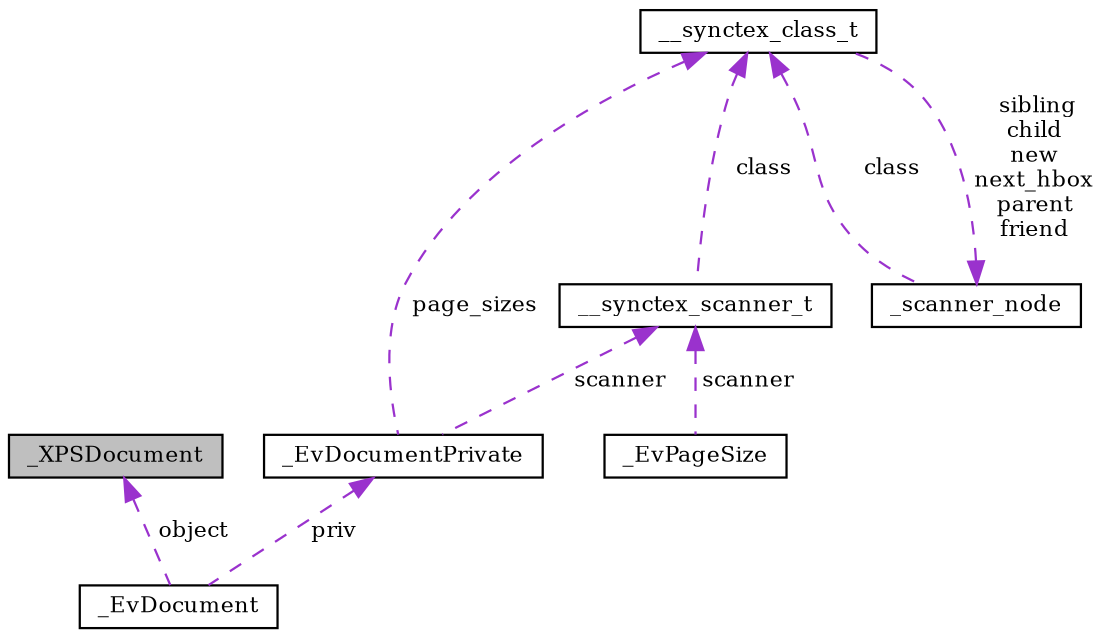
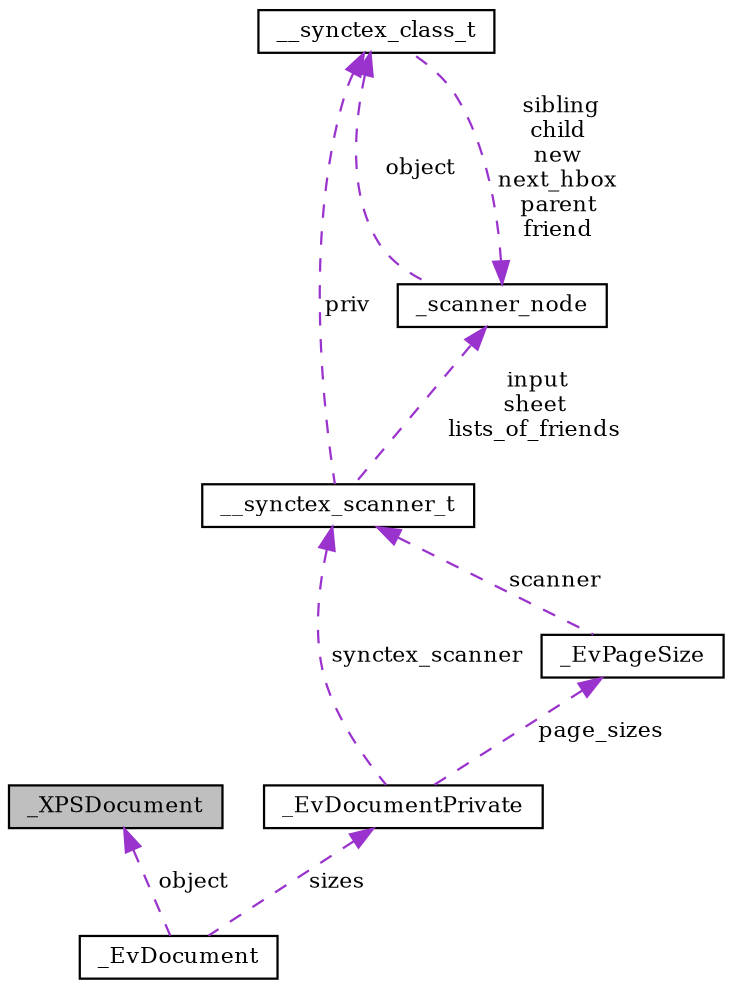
edge "__synctex_scanner_t" -> "__synctex_class_t": label " class" -> " priv"
edge "_scanner_node" -> "__synctex_class_t": label " class" -> " object"
edge "_EvDocumentPrivate" -> "__synctex_class_t": now "_EvDocumentPrivate" -> "_EvPageSize"
edge "_EvDocumentPrivate" -> "__synctex_scanner_t": label " scanner" -> " synctex_scanner"
edge "__synctex_scanner_t" -> "_scanner_node": added, label "input sheet lists_of_friends"
edge "_EvDocument" -> "_EvDocumentPrivate": label " priv" -> " sizes"
